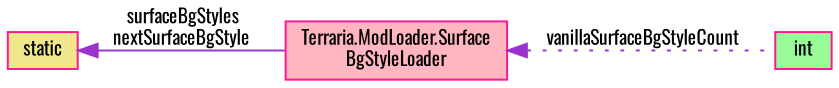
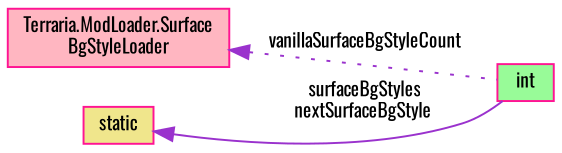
edge "Terraria.ModLoader.Surface BgStyleLoader" -> "static": now "int" -> "static"
